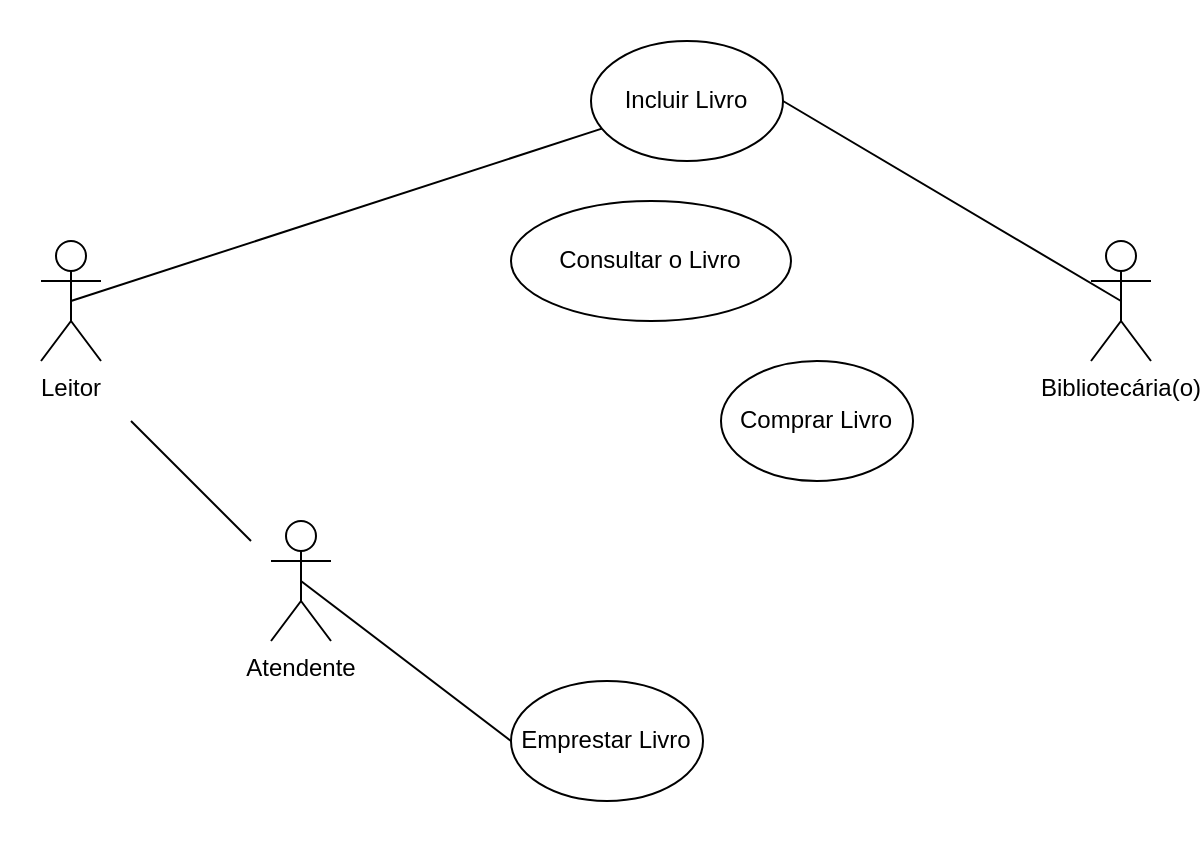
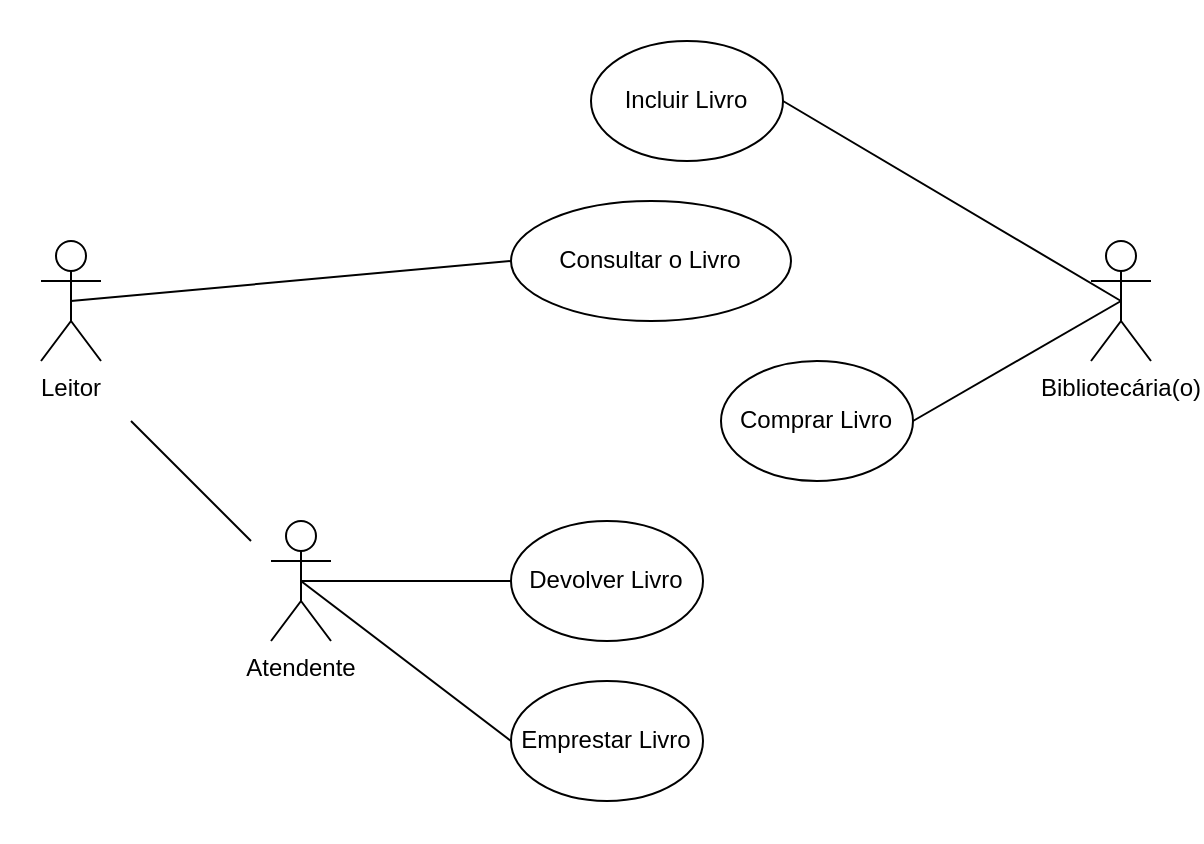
edge "Incluir Livro" -- "Leitor": now "Consultar o Livro" -- "Leitor"
edge "Bibliotecária(o)" -- "Comprar Livro": added
edge "Atendente" -- "Devolver Livro": added
node "Devolver Livro": added
